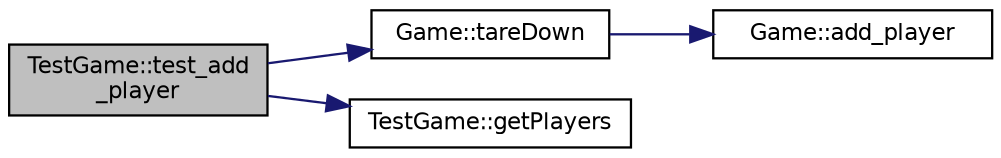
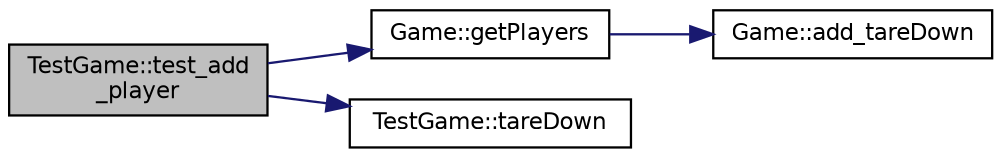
node "Game::tareDown": label "Game::tareDown" -> "Game::getPlayers"
node "Game::add_player": label "Game::add_player" -> "Game::add_tareDown"
node "TestGame::getPlayers": label "TestGame::getPlayers" -> "TestGame::tareDown"
